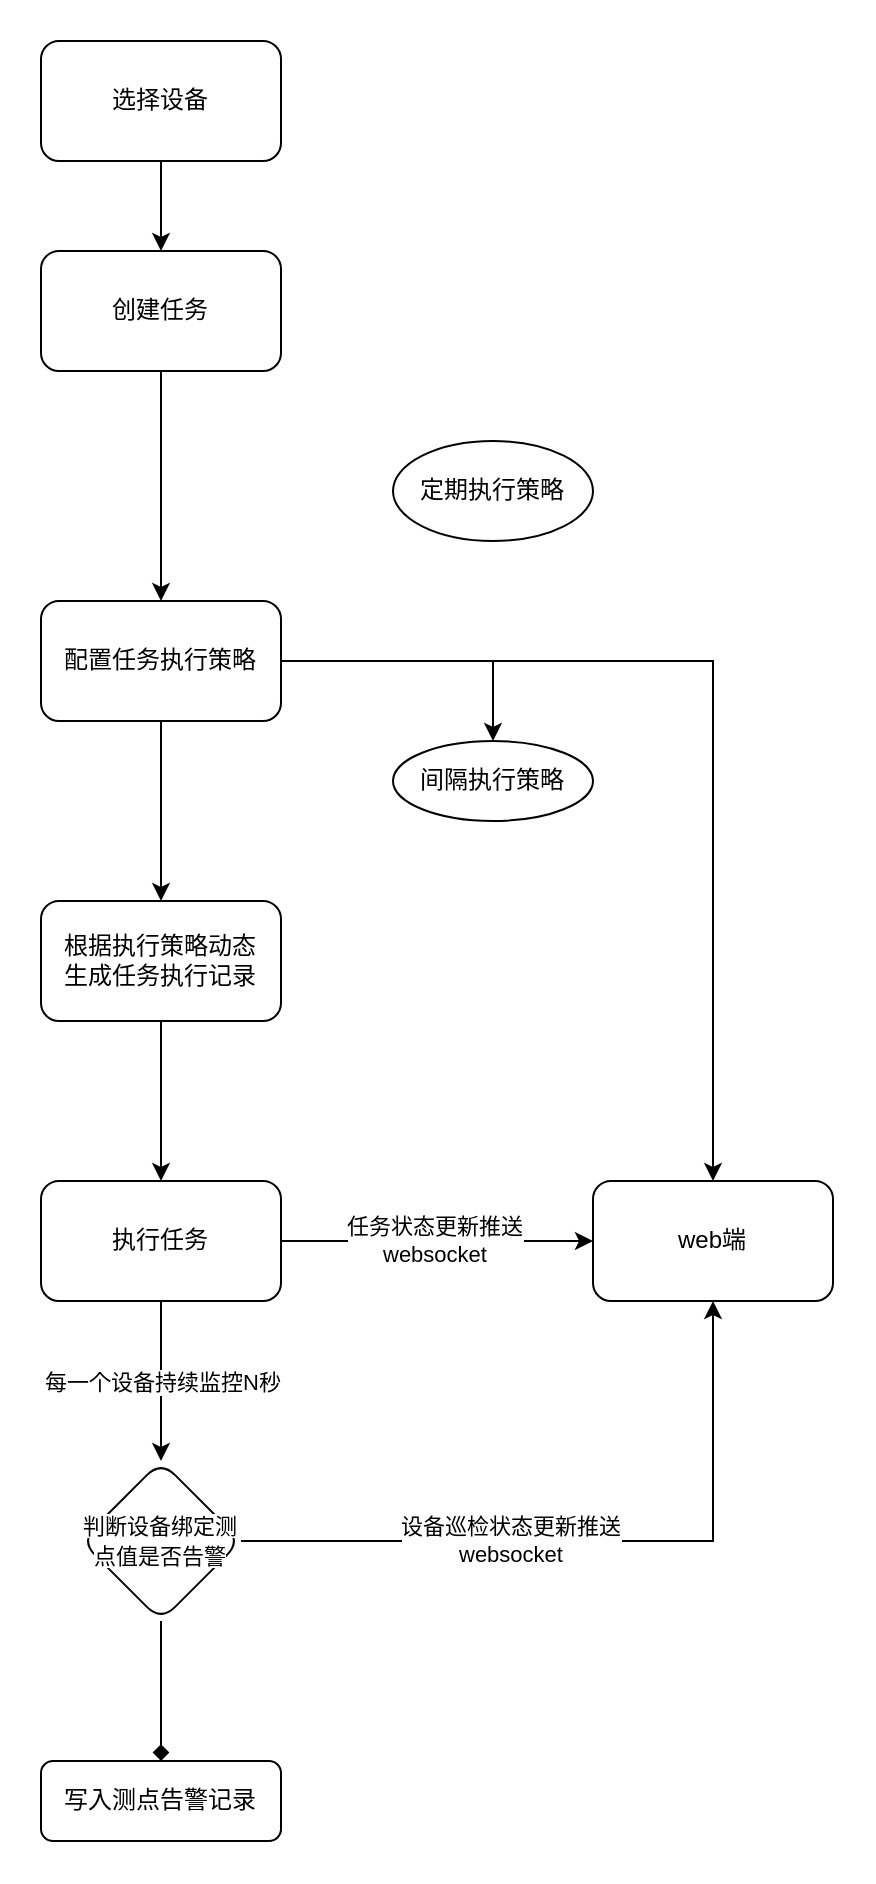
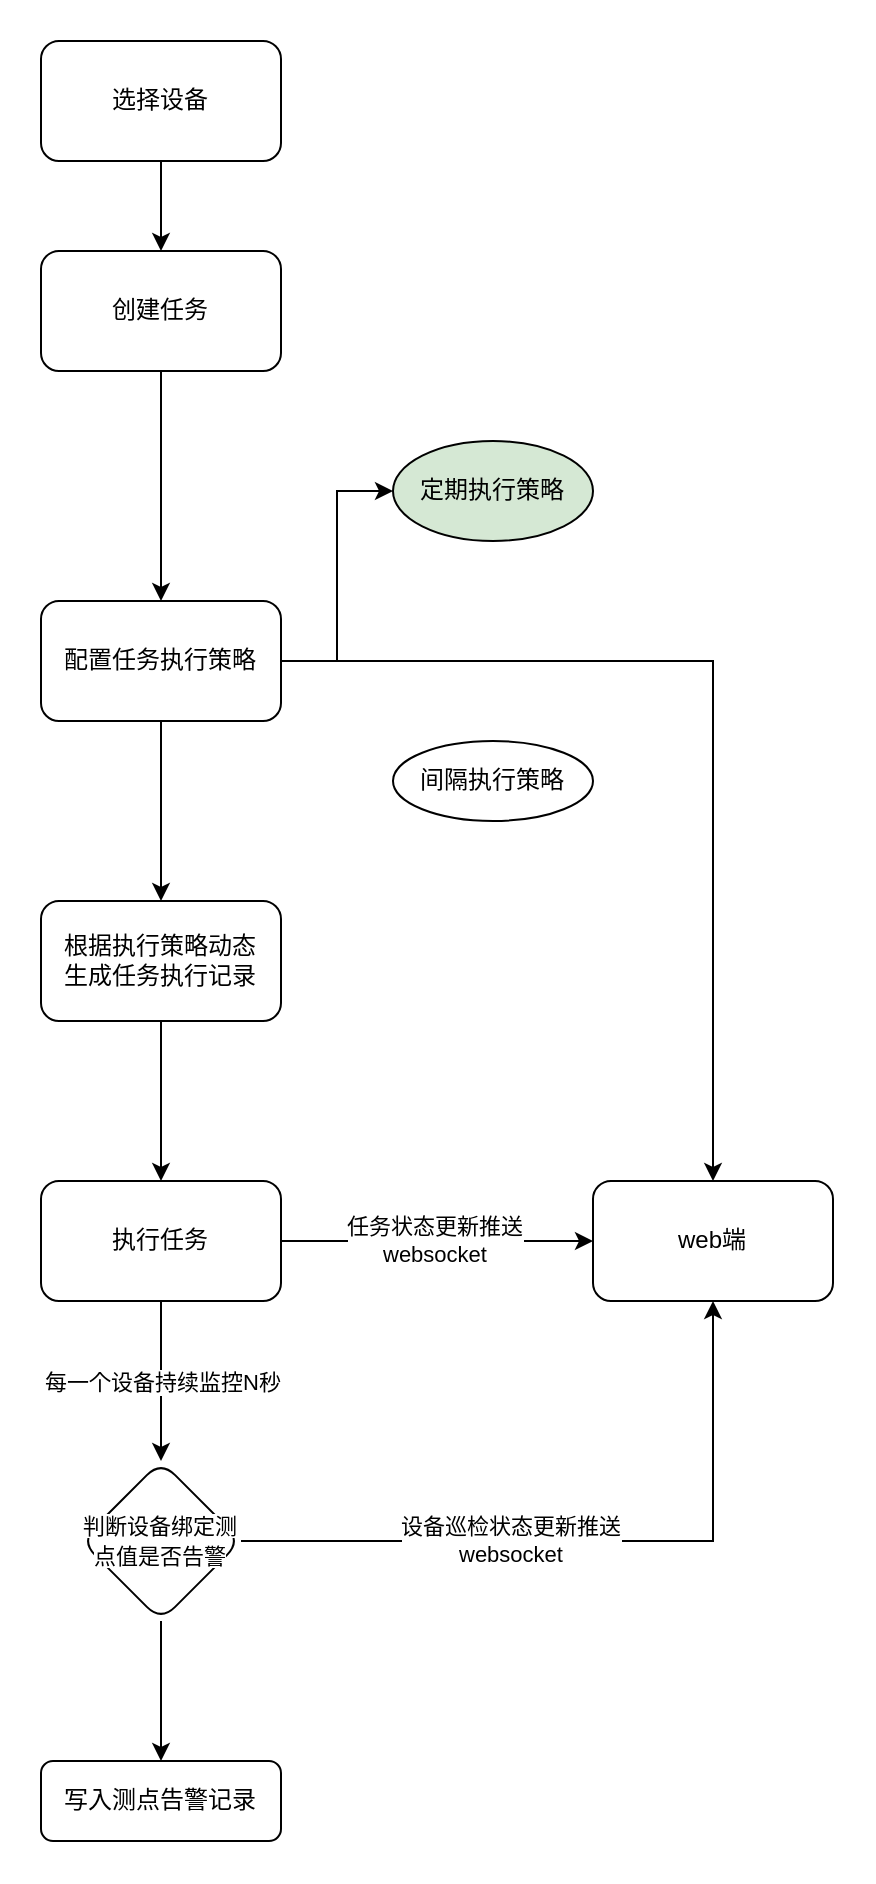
node "定期执行策略": fillcolor #ffffff -> #d5e8d4
edge "配置任务执行策略" -> "间隔执行策略": now "配置任务执行策略" -> "定期执行策略"
edge "判断设备绑定测点值是否告警" -> "写入测点告警记录": arrowhead diamond -> classic
